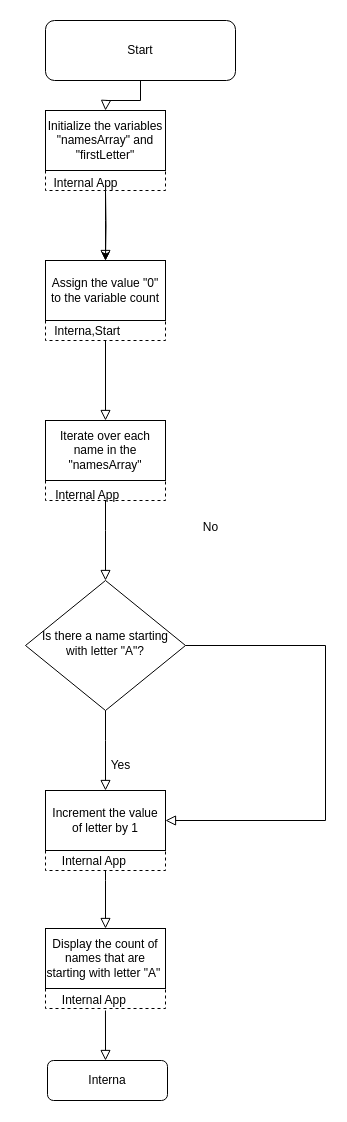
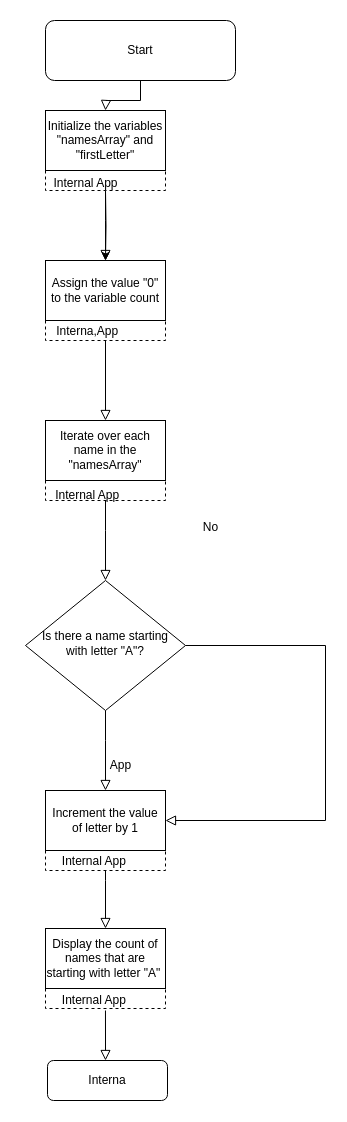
node "Interna,Start": label "Interna,Start" -> "Interna,App"
node "Yes": label "Yes" -> "App"
